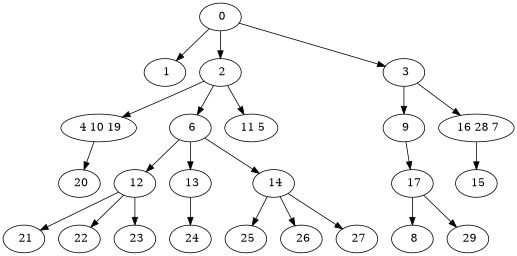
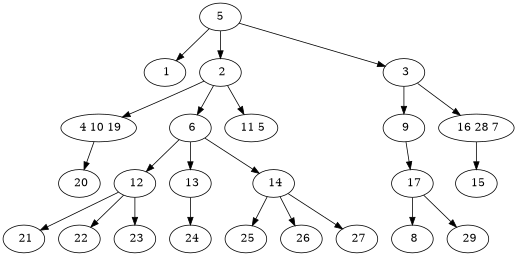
node "0": label "0" -> "5"
